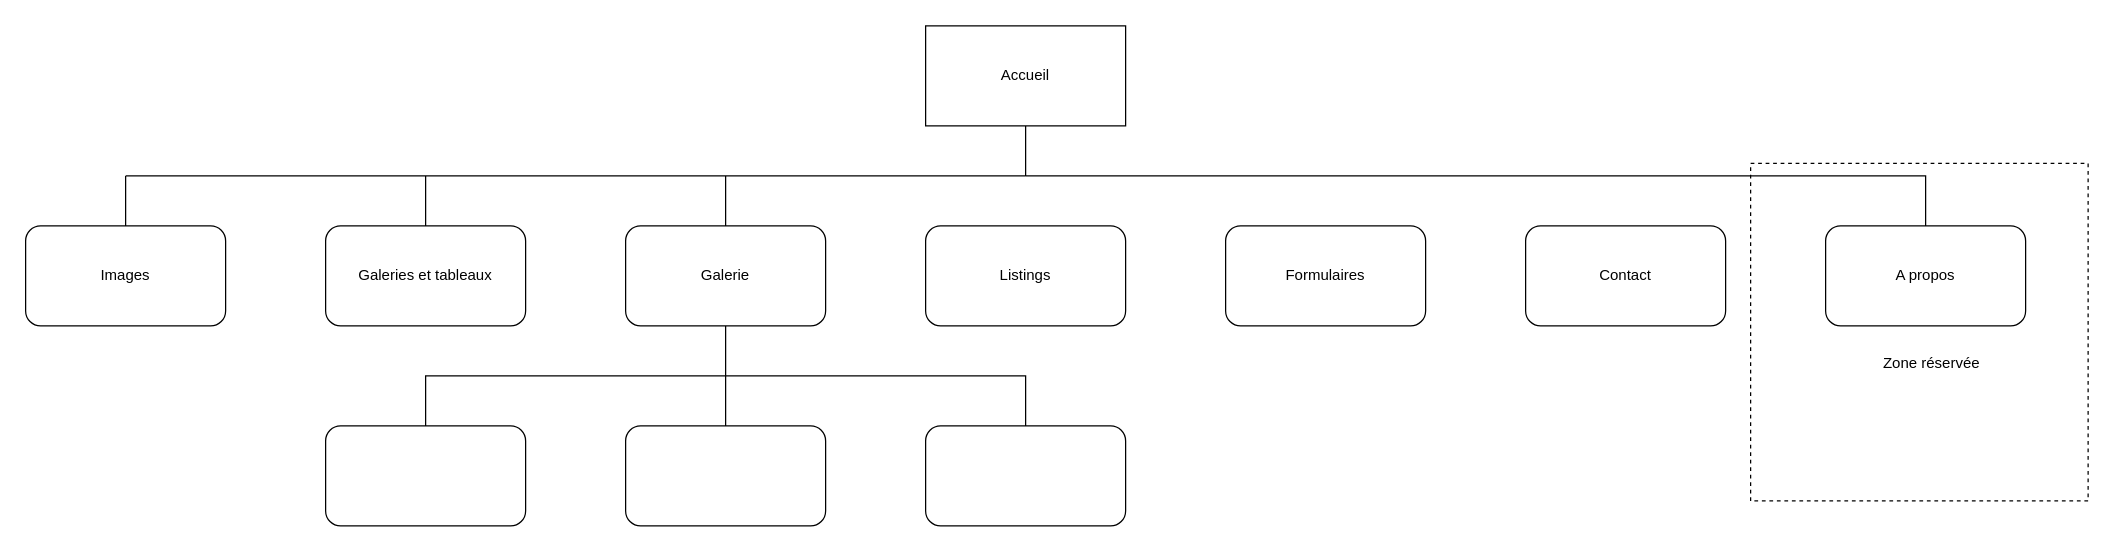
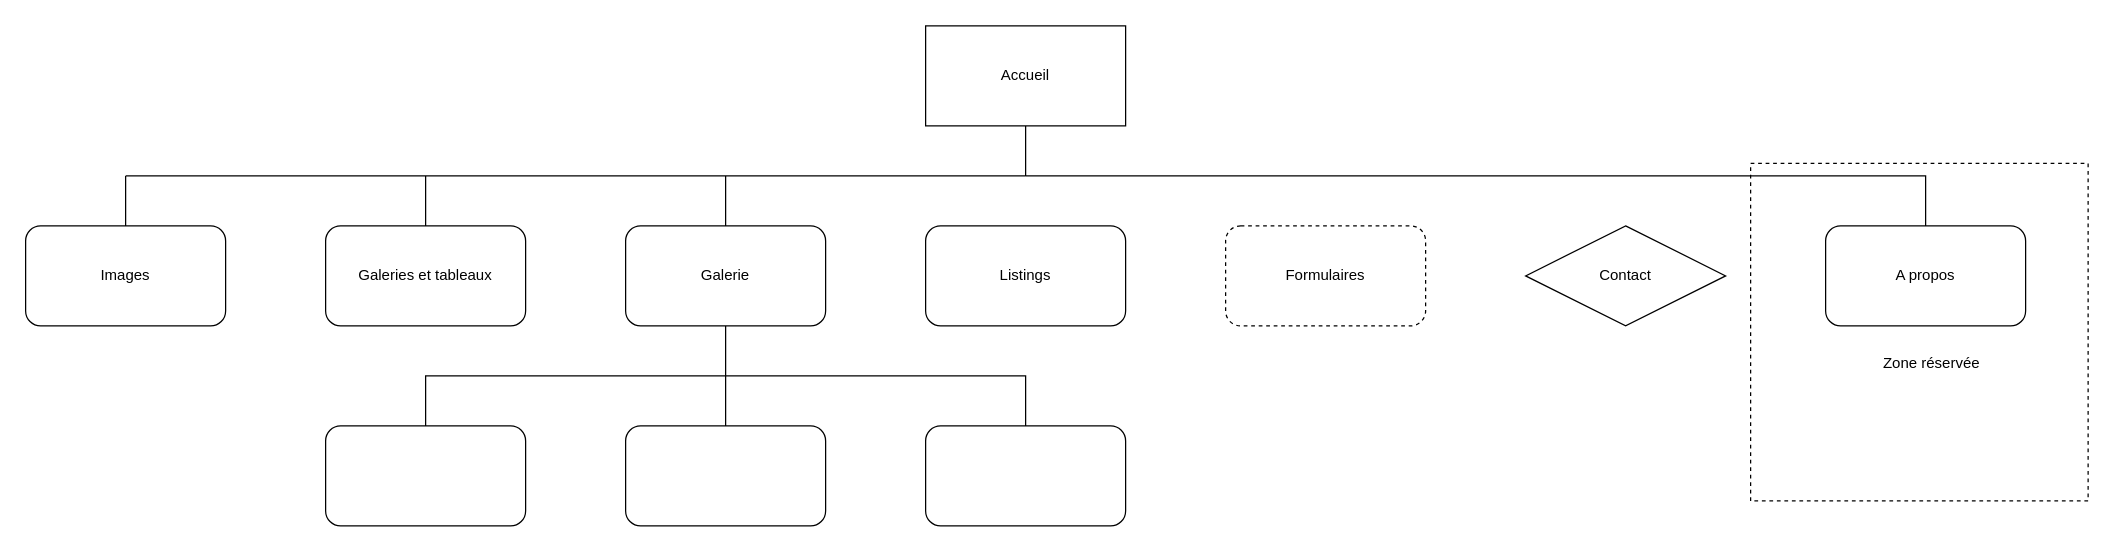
node "Formulaires": style solid -> dashed
node "Contact": shape rounded rectangle -> diamond
